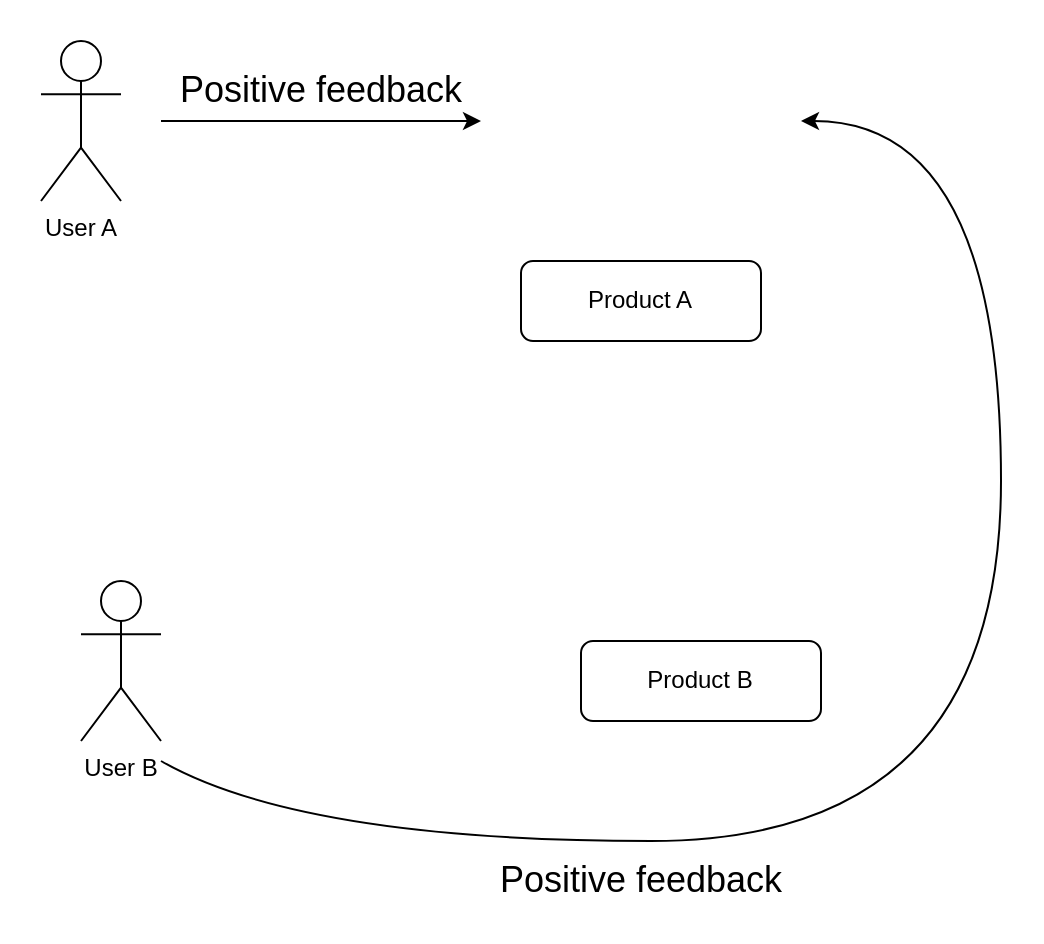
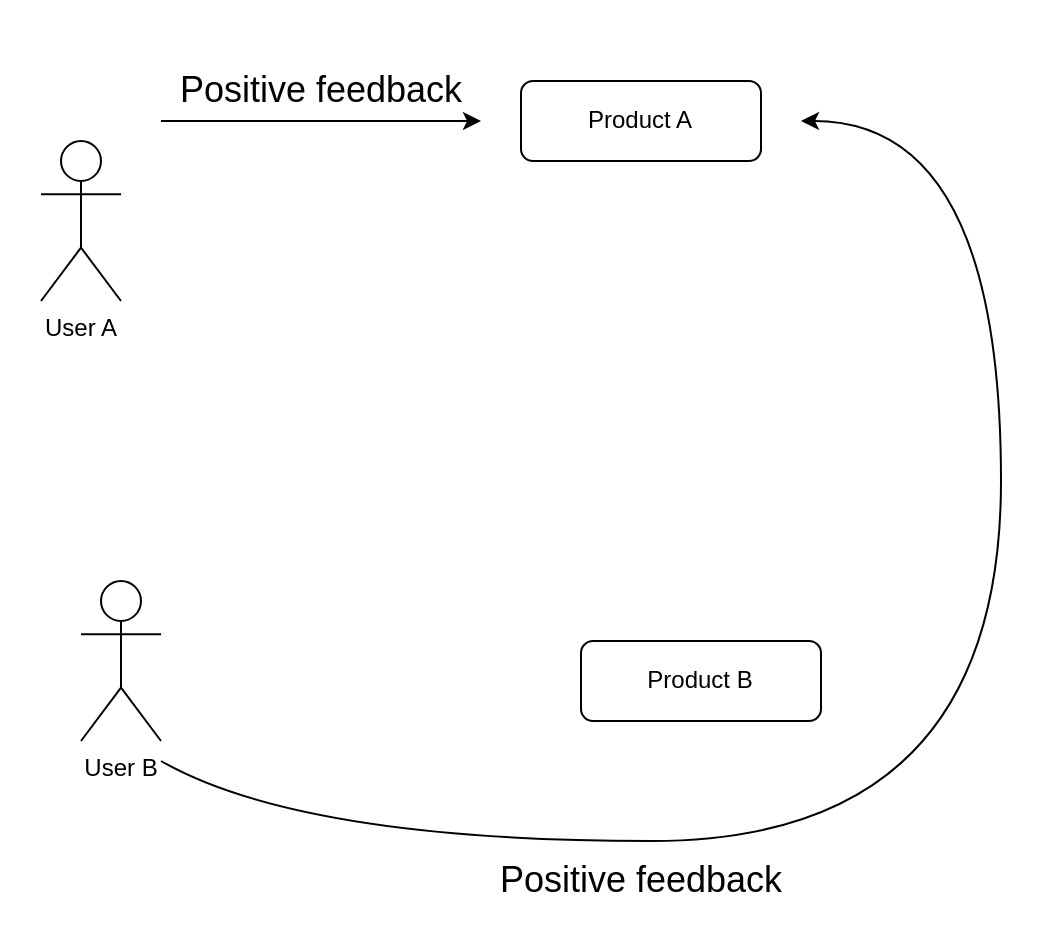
node "User A": moved (81, 121) -> (81, 221)
node "Product A": moved (641, 301) -> (641, 121)
